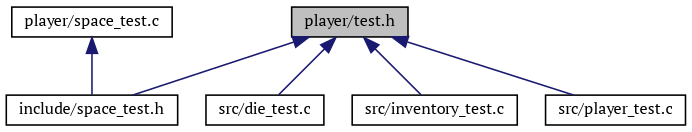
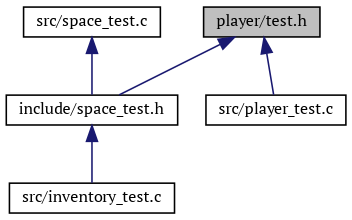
node "player/space_test.c": label "player/space_test.c" -> "src/space_test.c"
edge "src/inventory_test.c" -> "player/test.h": now "src/inventory_test.c" -> "include/space_test.h"
node "src/die_test.c": removed
